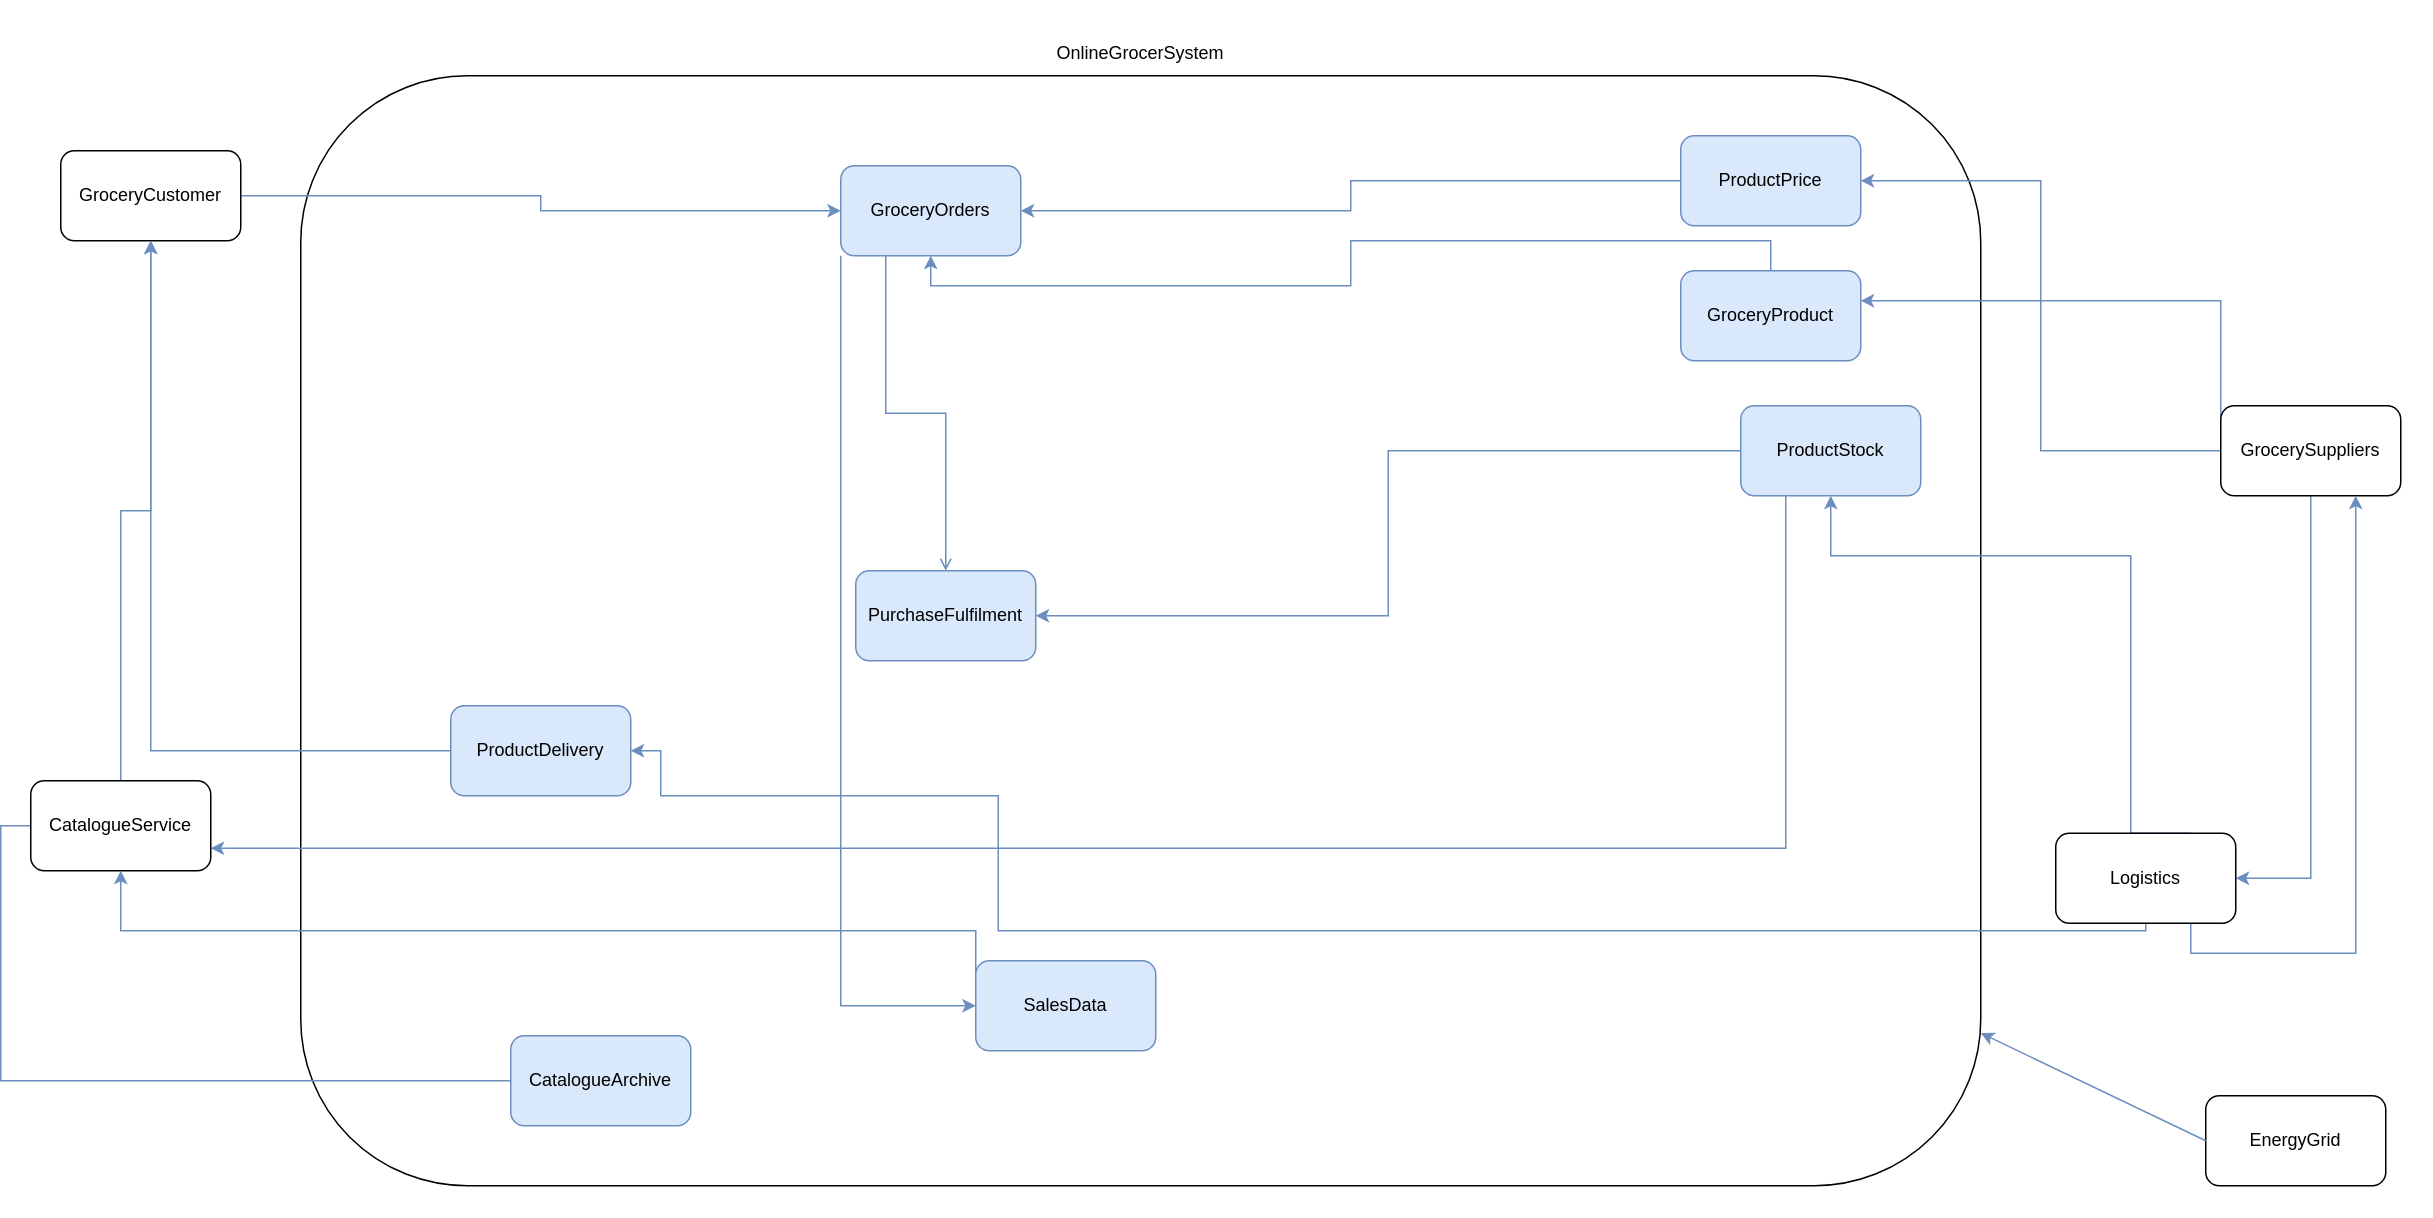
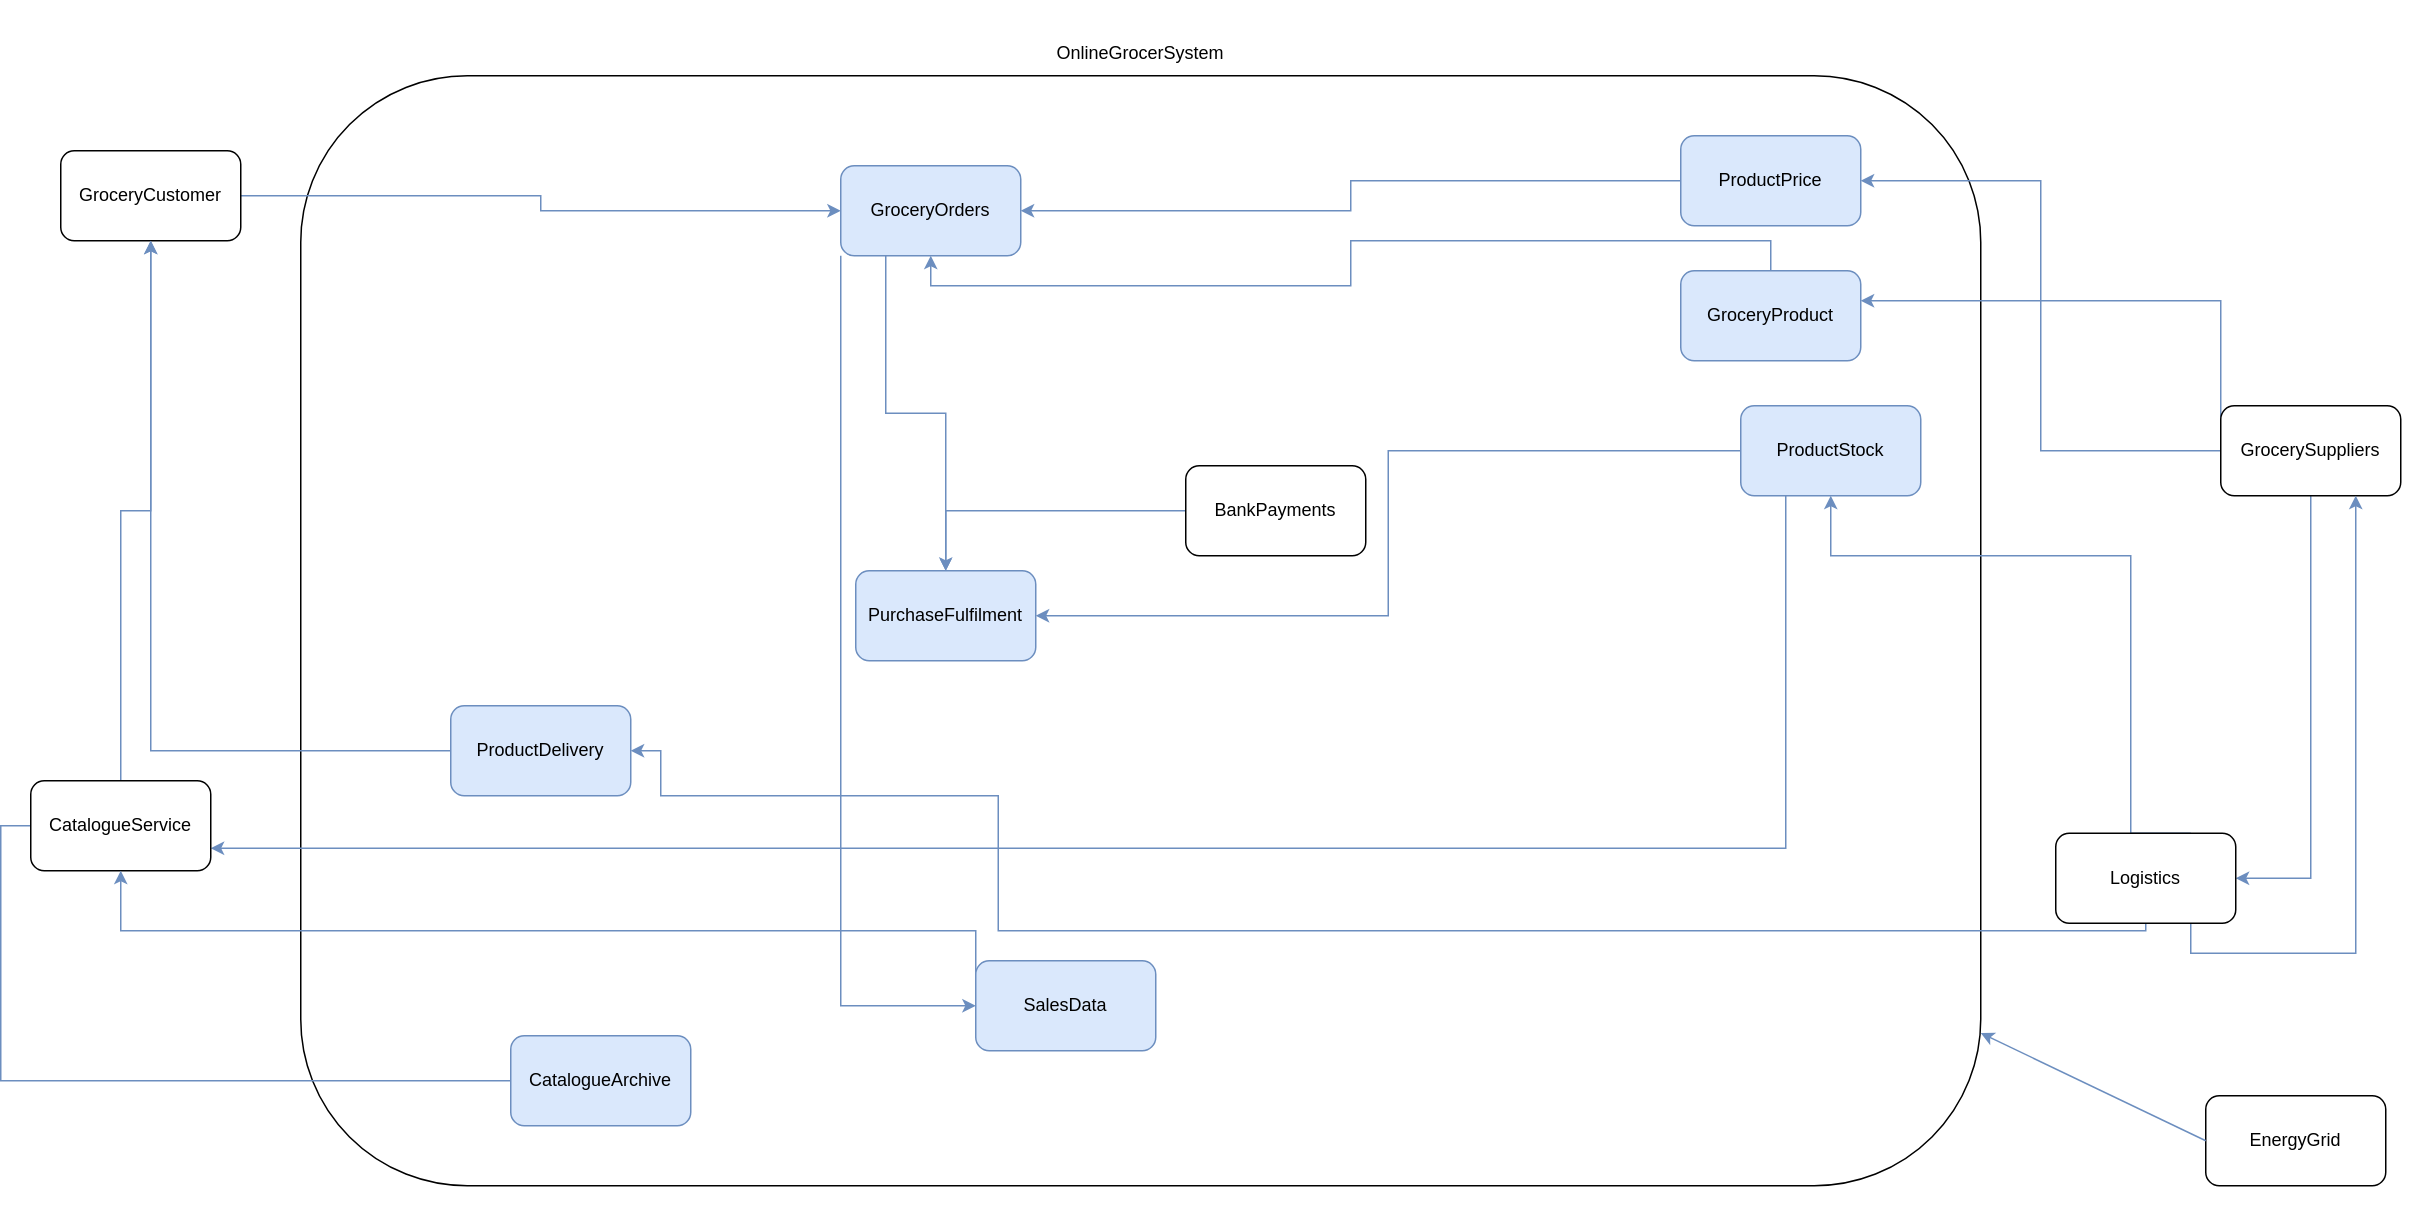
edge "BankPayments" -> "PurchaseFulfilment": added
node "BankPayments": added
